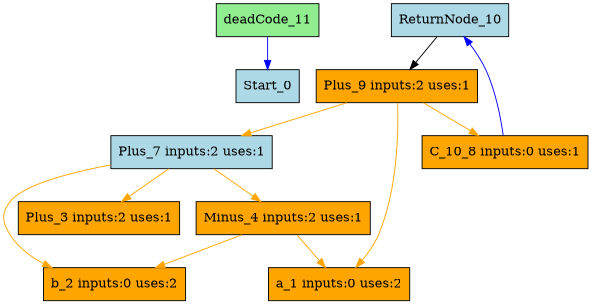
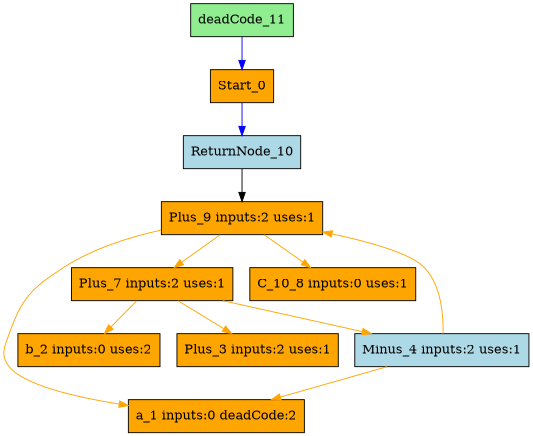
node "Start_0": fillcolor lightblue -> orange
edge "C_10_8 inputs:0 uses:1" -> "ReturnNode_10": now "Start_0" -> "ReturnNode_10"
node "Plus_7 inputs:2 uses:1": fillcolor lightblue -> orange
node "Minus_4 inputs:2 uses:1": fillcolor orange -> lightblue
edge "Minus_4 inputs:2 uses:1" -> "b_2 inputs:0 uses:2": now "Minus_4 inputs:2 uses:1" -> "Plus_9 inputs:2 uses:1"
node "a_1 inputs:0 uses:2": label "a_1 inputs:0 uses:2" -> "a_1 inputs:0 deadCode:2"
